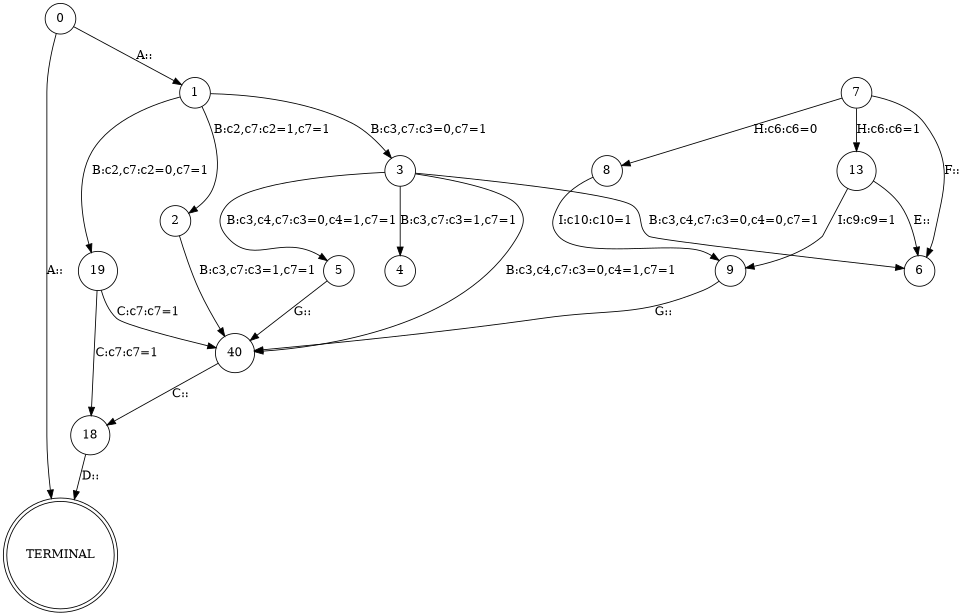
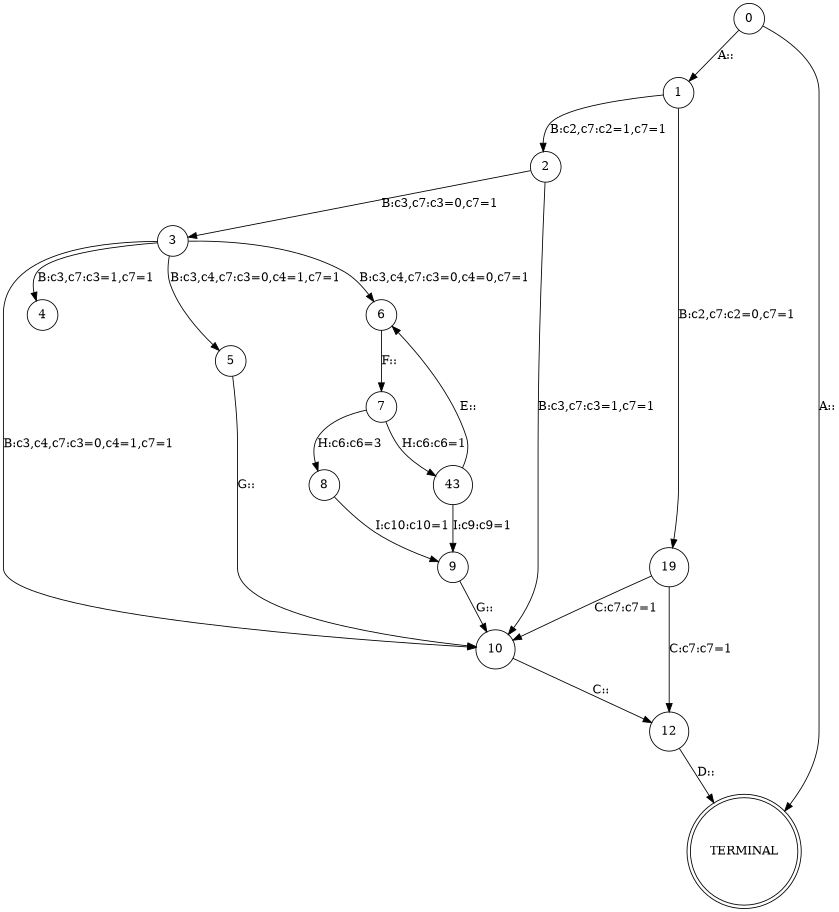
edge "1" -> "3": now "2" -> "3"
edge "7" -> "8": label "H:c6:c6=0" -> "H:c6:c6=3"
edge "7" -> "6": reversed
node "13": label "13" -> "43"
node "40": label "40" -> "10"
node "18": label "18" -> "12"
